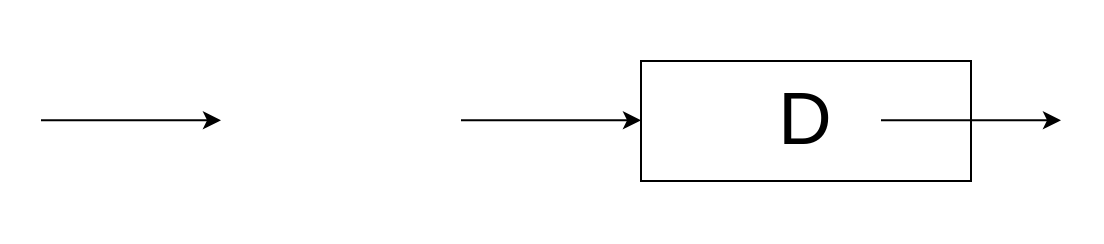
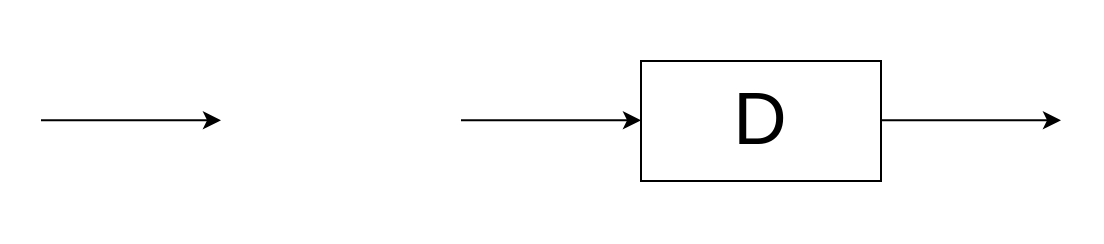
node "D": size 330x120 -> 240x120
